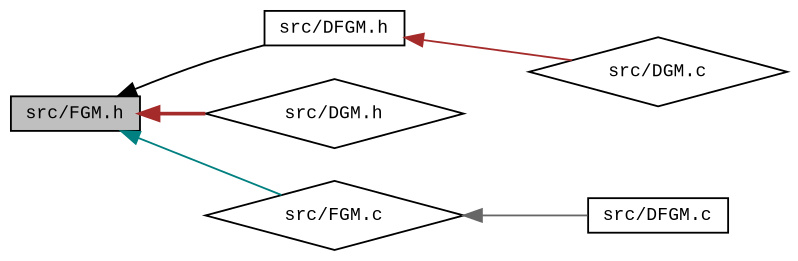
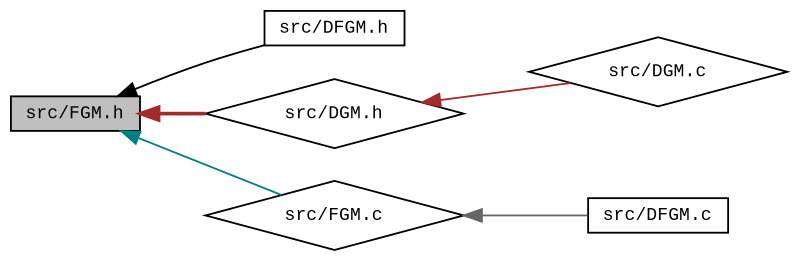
edge "src/DGM.c" -> "src/DFGM.h": now "src/DGM.c" -> "src/DGM.h"
